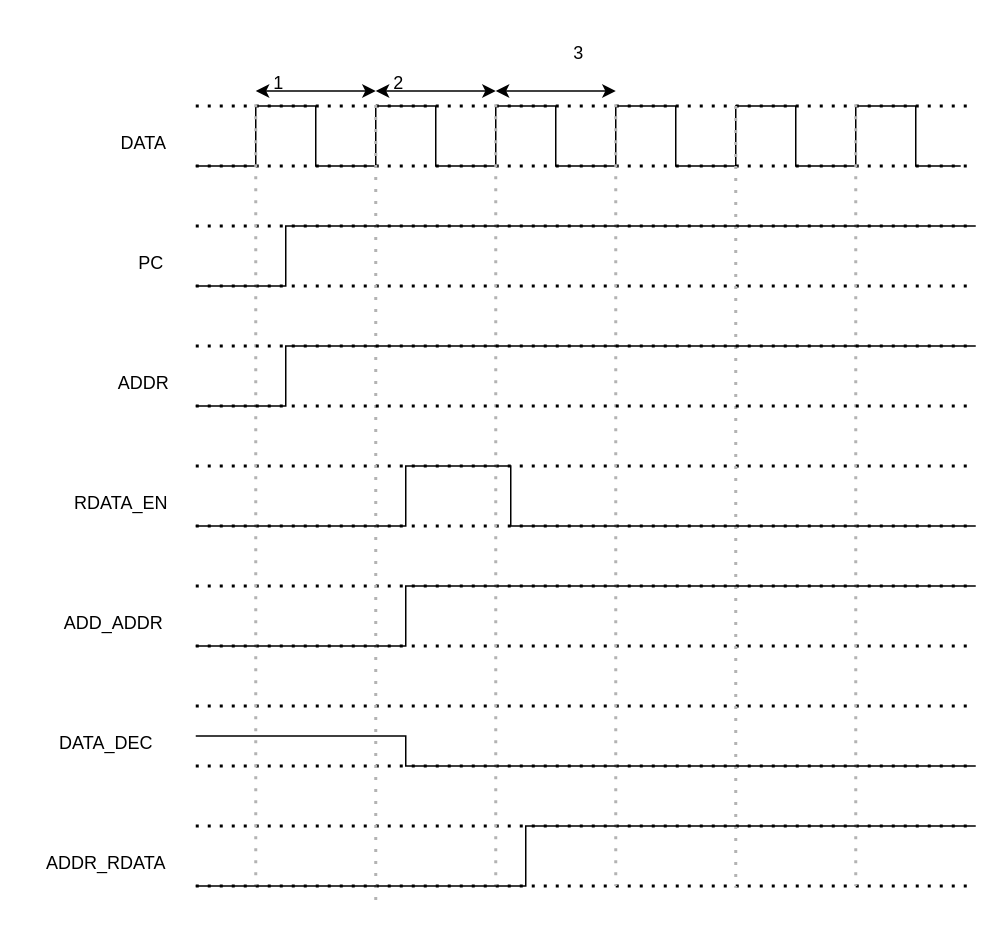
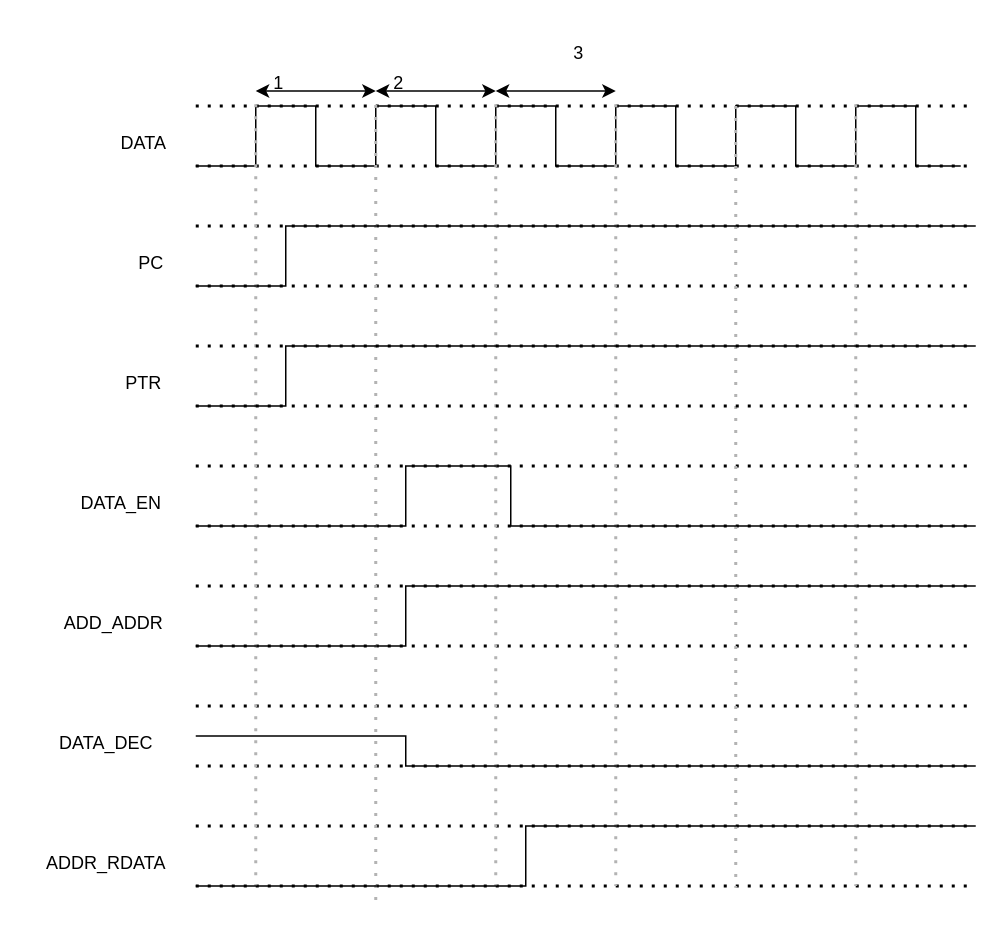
node "ADDR": label "ADDR" -> "PTR"
node "RDATA_EN": label "RDATA_EN" -> "DATA_EN"
